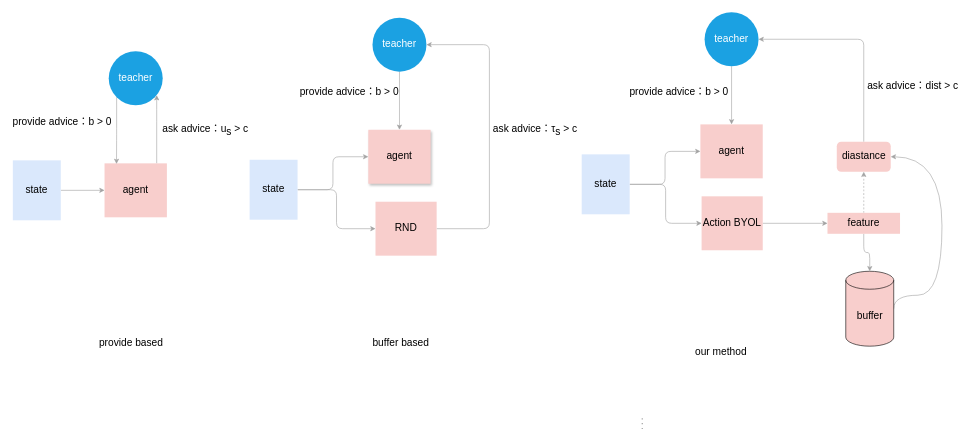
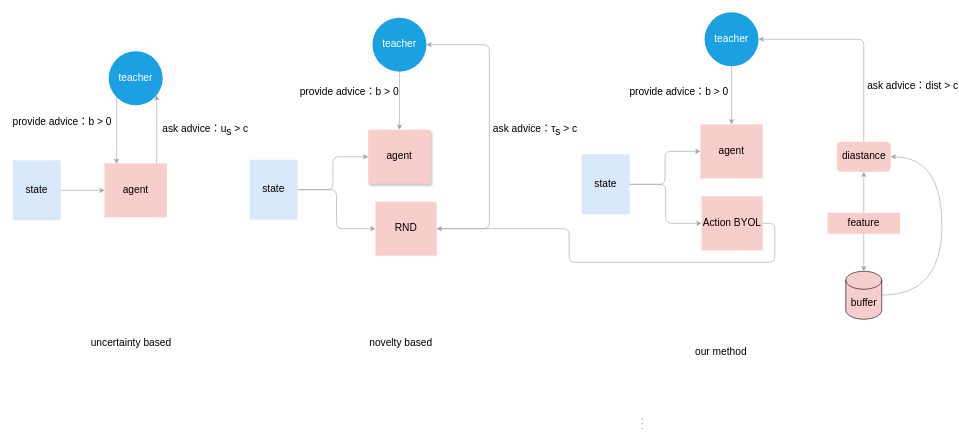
edge "feature" -> "diastance": style dashed -> solid
edge "Action BYOL" -> "feature": now "Action BYOL" -> "RND"
node "buffer": size 48x75 -> 36x48
node "provide based": label "provide based" -> "uncertainty based"
node "buffer based": label "buffer based" -> "novelty based"
